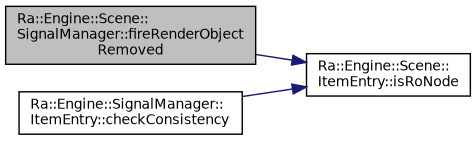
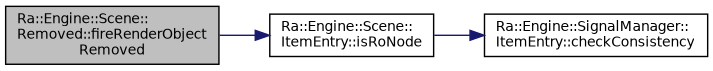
node "Ra::Engine::Scene:: SignalManager::fireRenderObject Removed": label "Ra::Engine::Scene:: SignalManager::fireRenderObject Removed" -> "Ra::Engine::Scene:: Removed::fireRenderObject Removed"
edge "Ra::Engine::SignalManager:: ItemEntry::checkConsistency" -> "Ra::Engine::Scene:: ItemEntry::isRoNode": reversed
